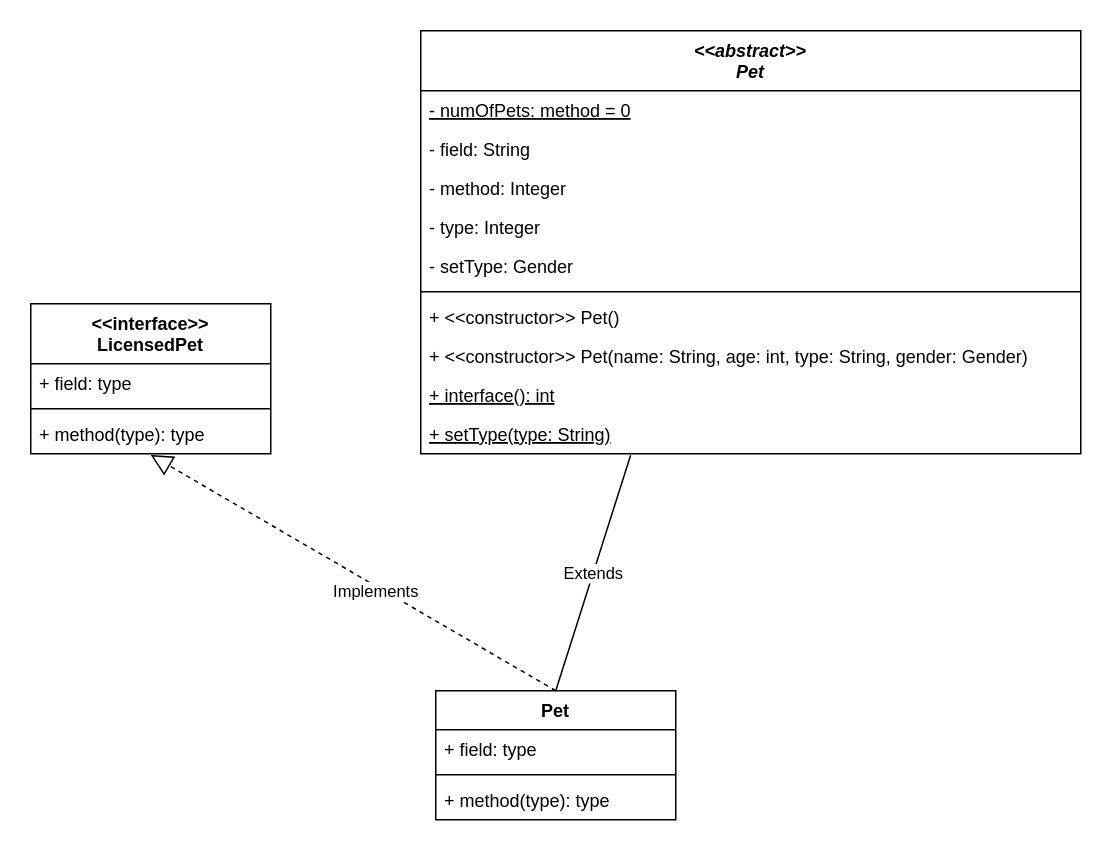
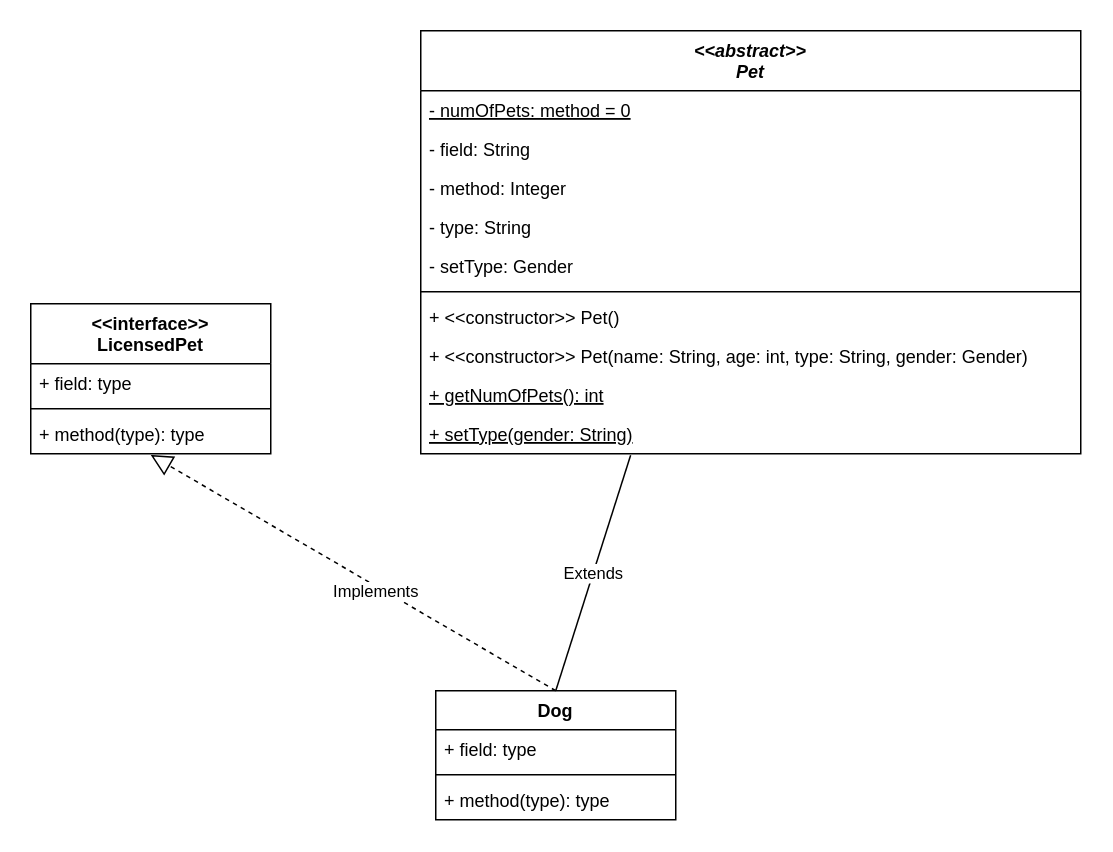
node "- type: Integer": label "- type: Integer" -> "- type: String"
node "+ interface(): int": label "+ interface(): int" -> "+ getNumOfPets(): int"
node "+ setType(type: String)": label "+ setType(type: String)" -> "+ setType(gender: String)"
node "Pet": label "Pet" -> "Dog"
